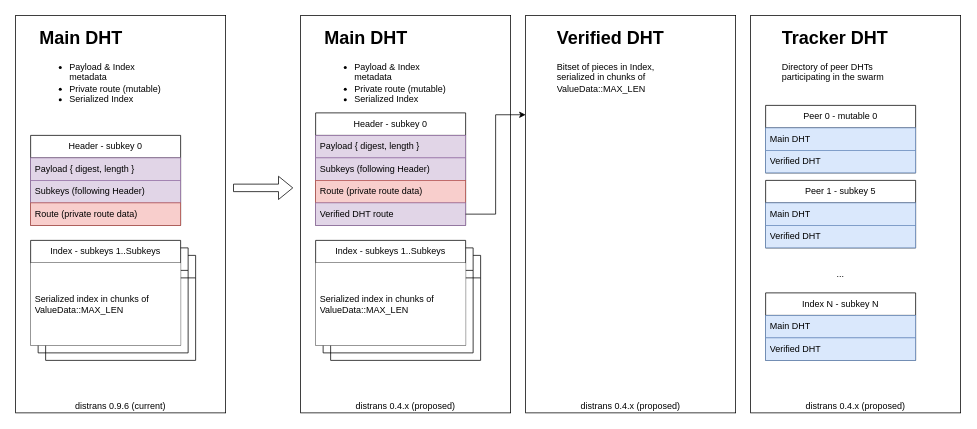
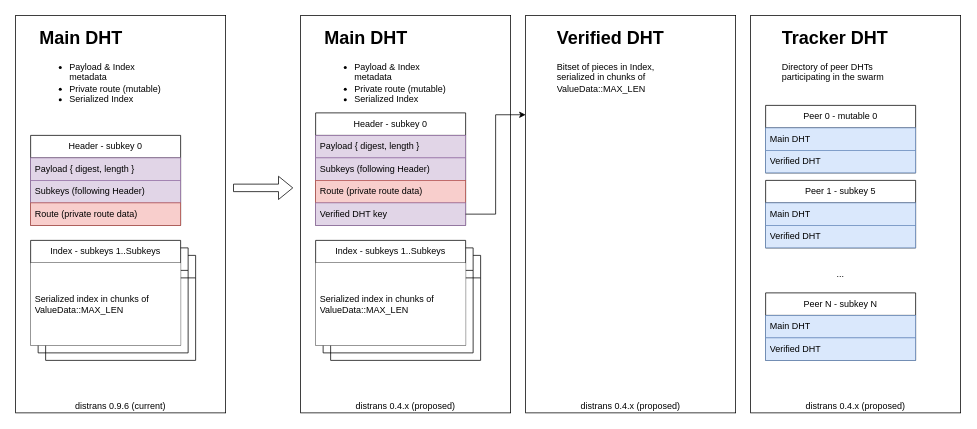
node "Verified DHT route": label "Verified DHT route" -> "Verified DHT key"
node "Index N - subkey N": label "Index N - subkey N" -> "Peer N - subkey N"
